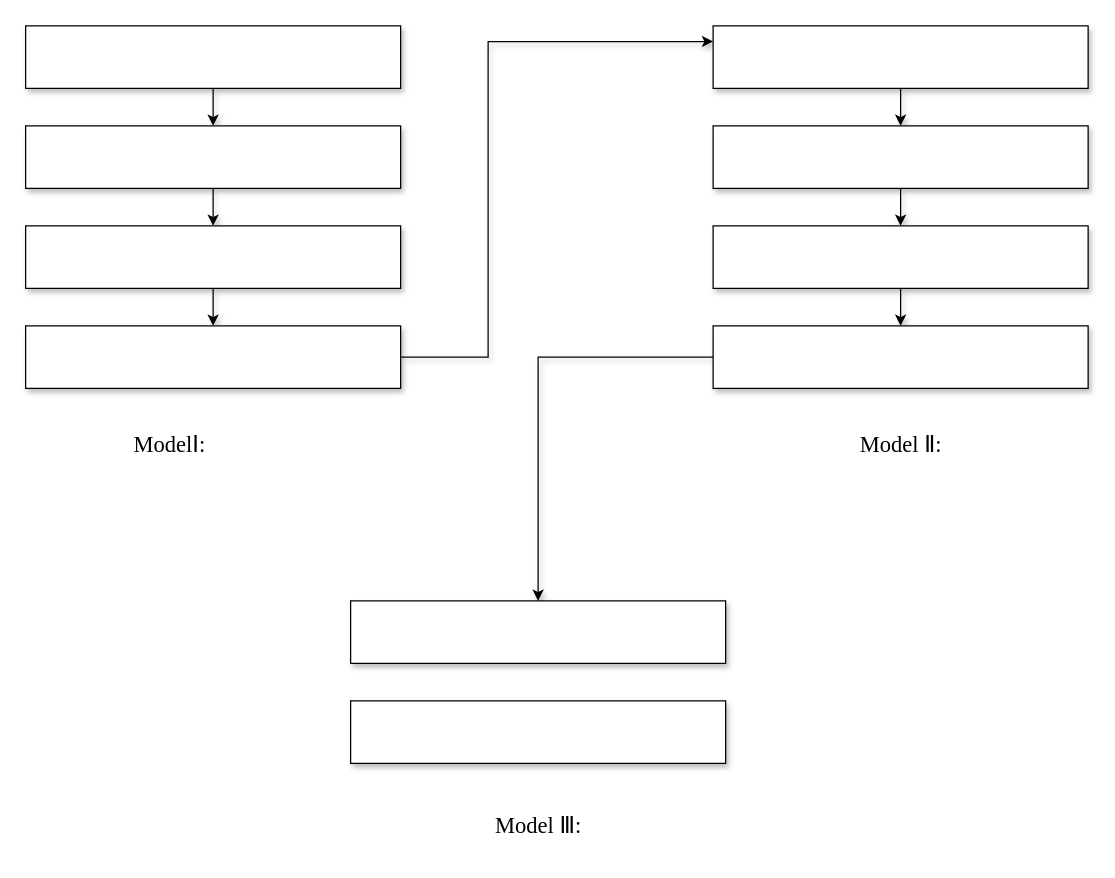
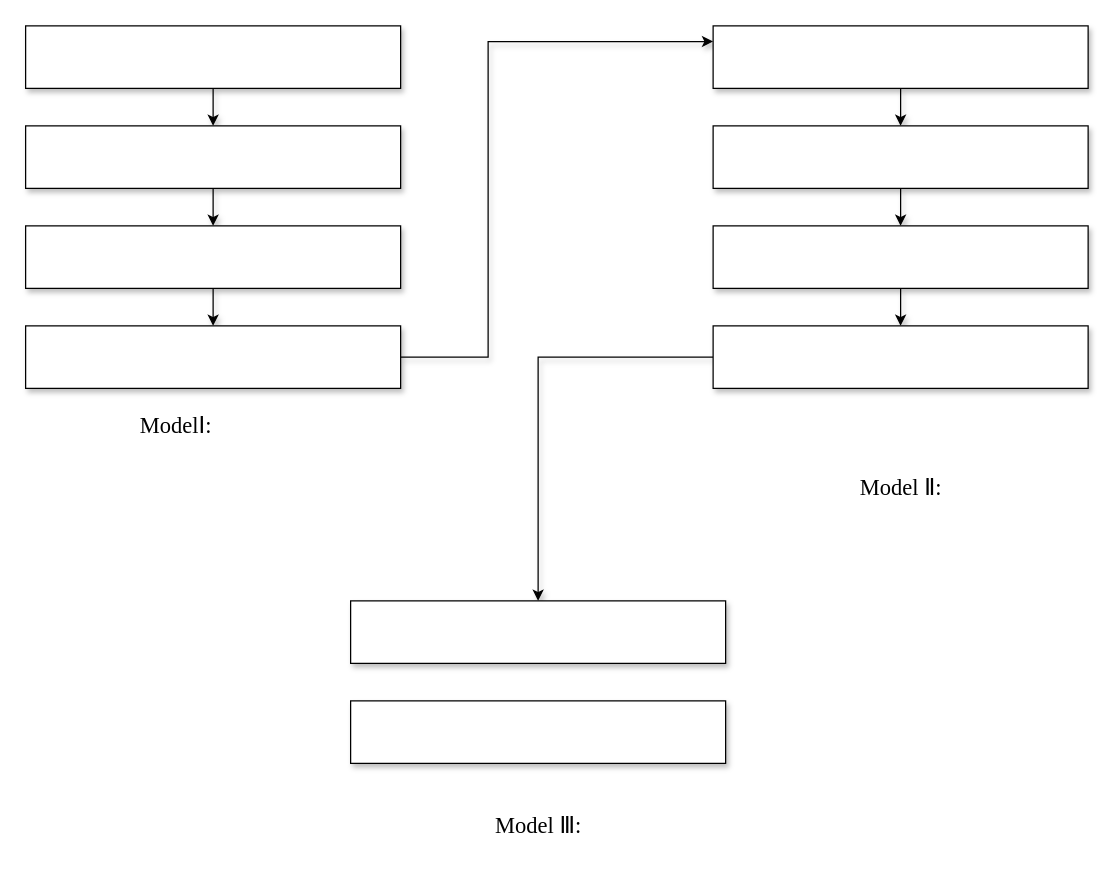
node "ModelⅠ:": moved (169, 444) -> (176, 426)
node "Model Ⅱ:": moved (901, 444) -> (901, 488)
